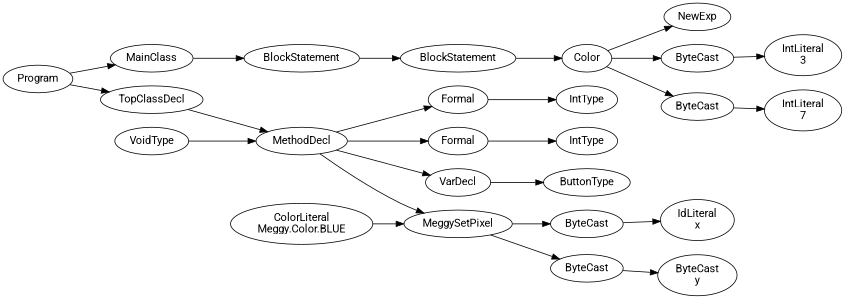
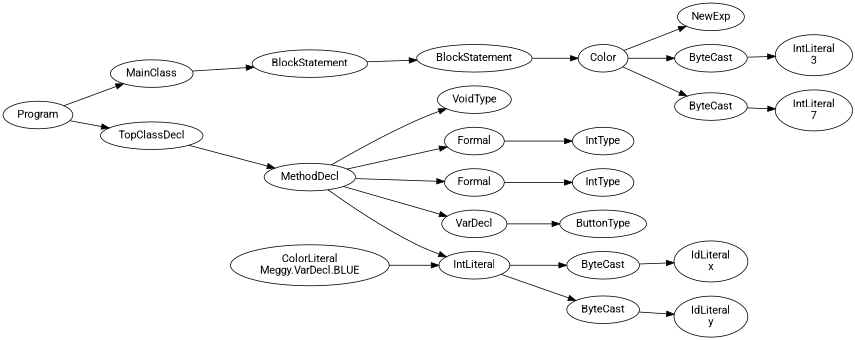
edge "VoidType" -> "MethodDecl": reversed
node "ColorLiteral Meggy.Color.BLUE": label "ColorLiteral Meggy.Color.BLUE" -> "ColorLiteral Meggy.VarDecl.BLUE"
node "MeggySetPixel": label "MeggySetPixel" -> "IntLiteral"
node "ByteCast y": label "ByteCast y" -> "IdLiteral y"
